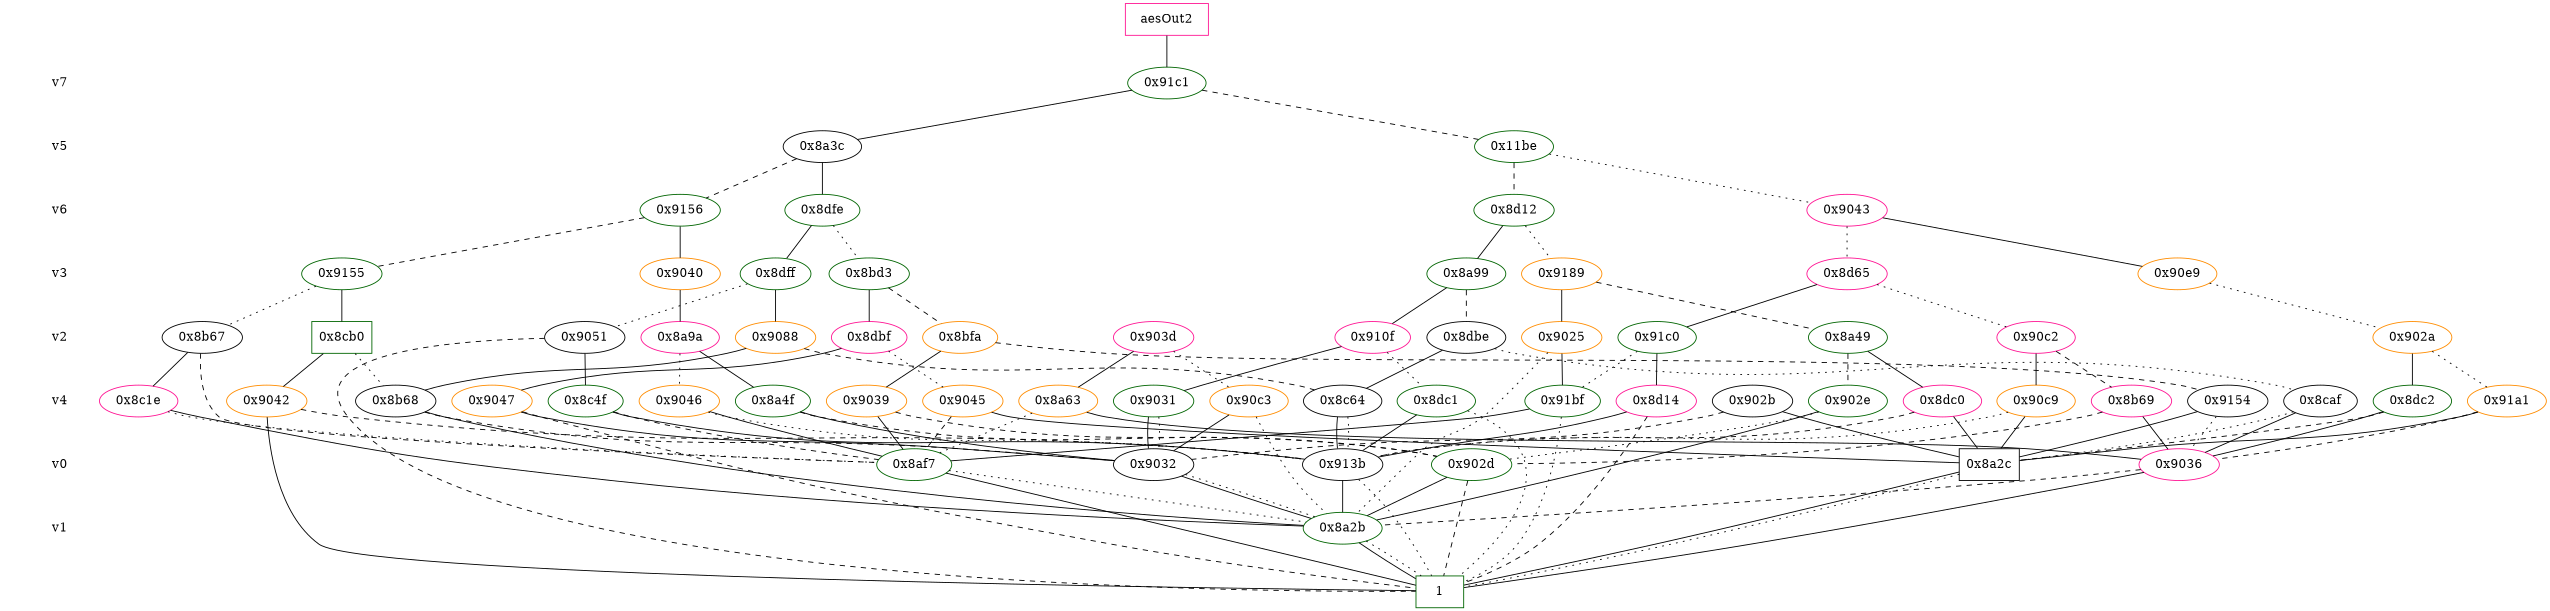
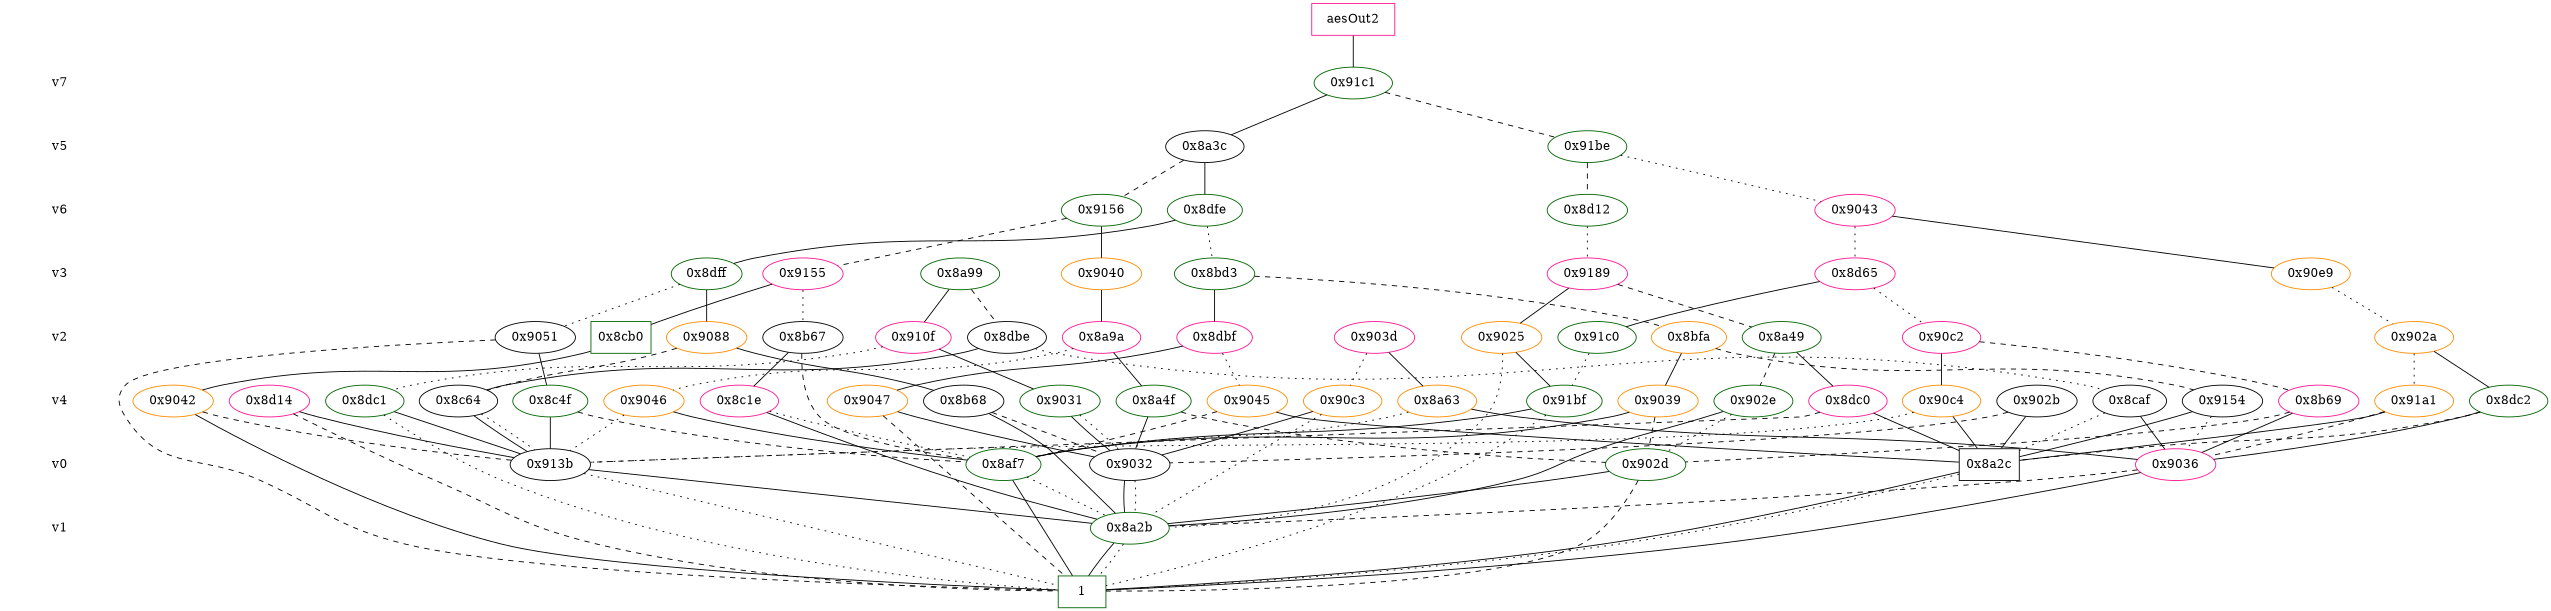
node "0x11be": label "0x11be" -> "0x91be"
edge "0x8d12" -- "0x8a99": removed
node "0x9155": color darkgreen -> deeppink
node "0x9189": color darkorange -> deeppink
edge "0x8cb0" -- "0x8b68": removed
edge "0x91c0" -- "0x8d14": removed
node "0x90c9": label "0x90c9" -> "0x90c4"
